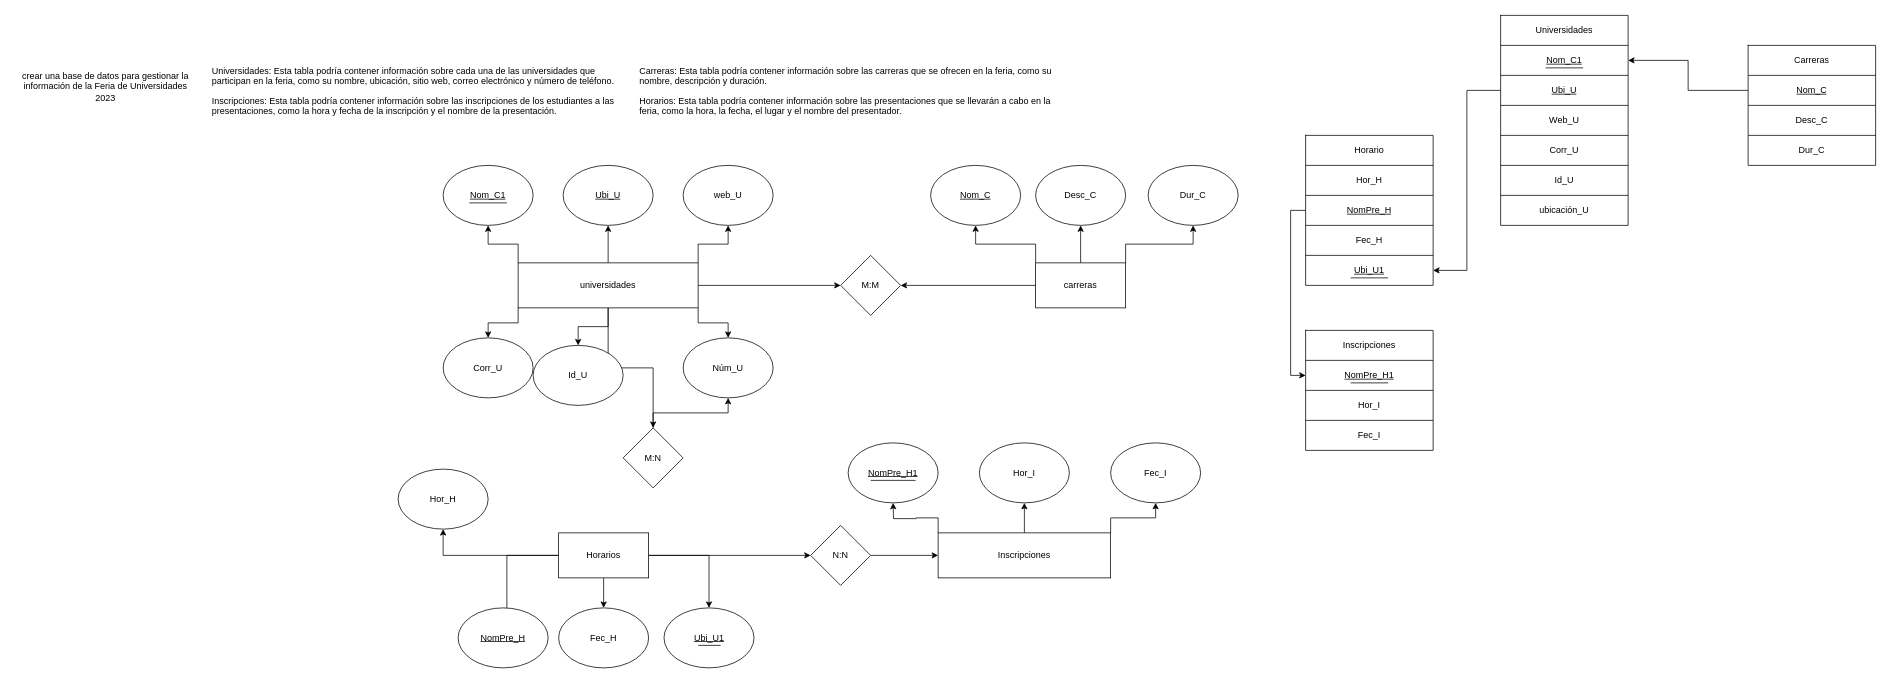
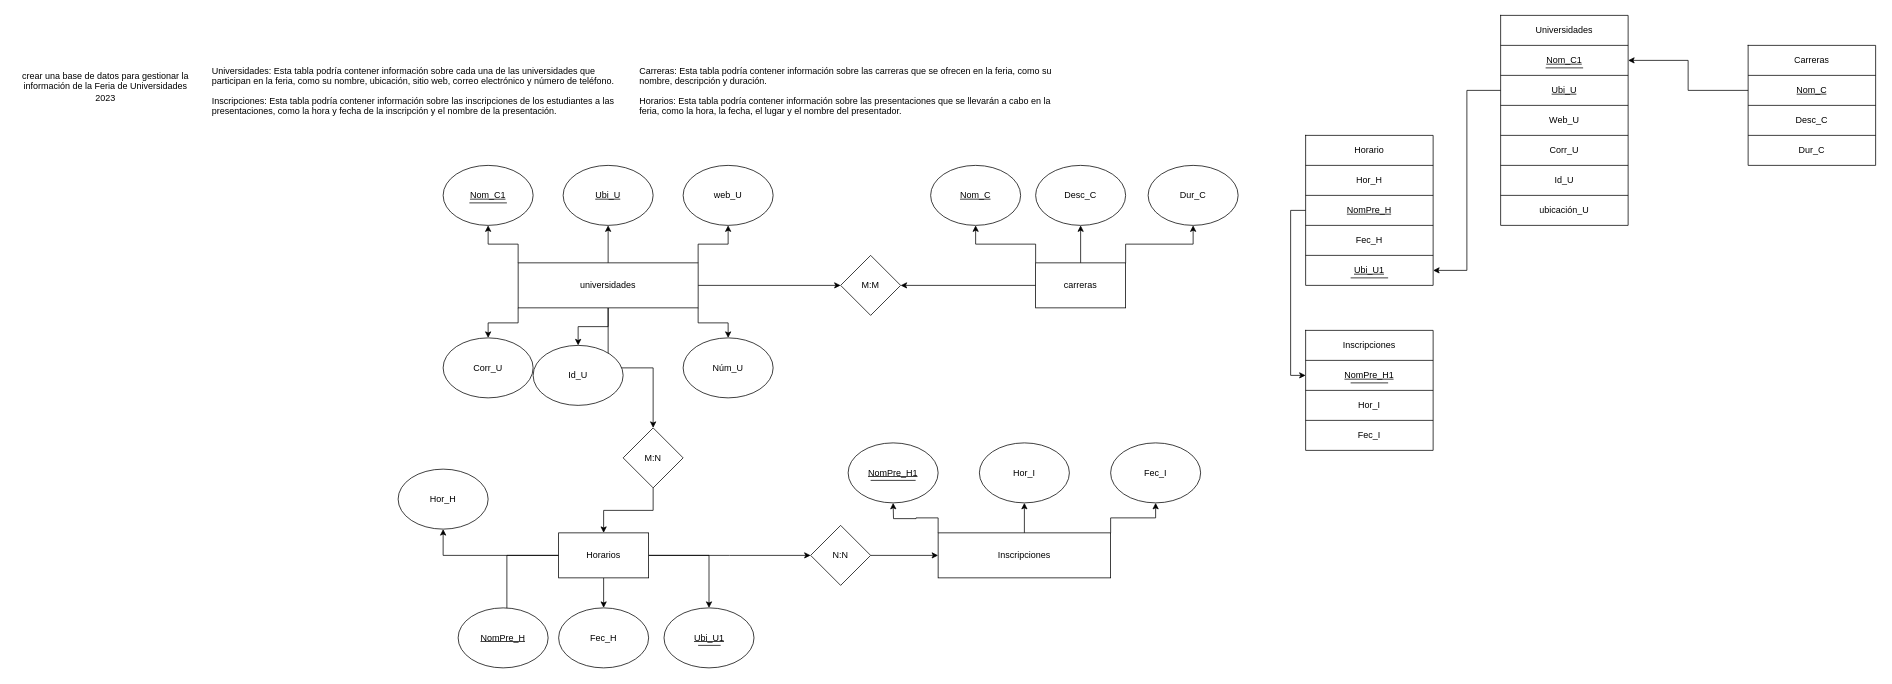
edge "M:N" -> "Núm_U": now "M:N" -> "Horarios"
